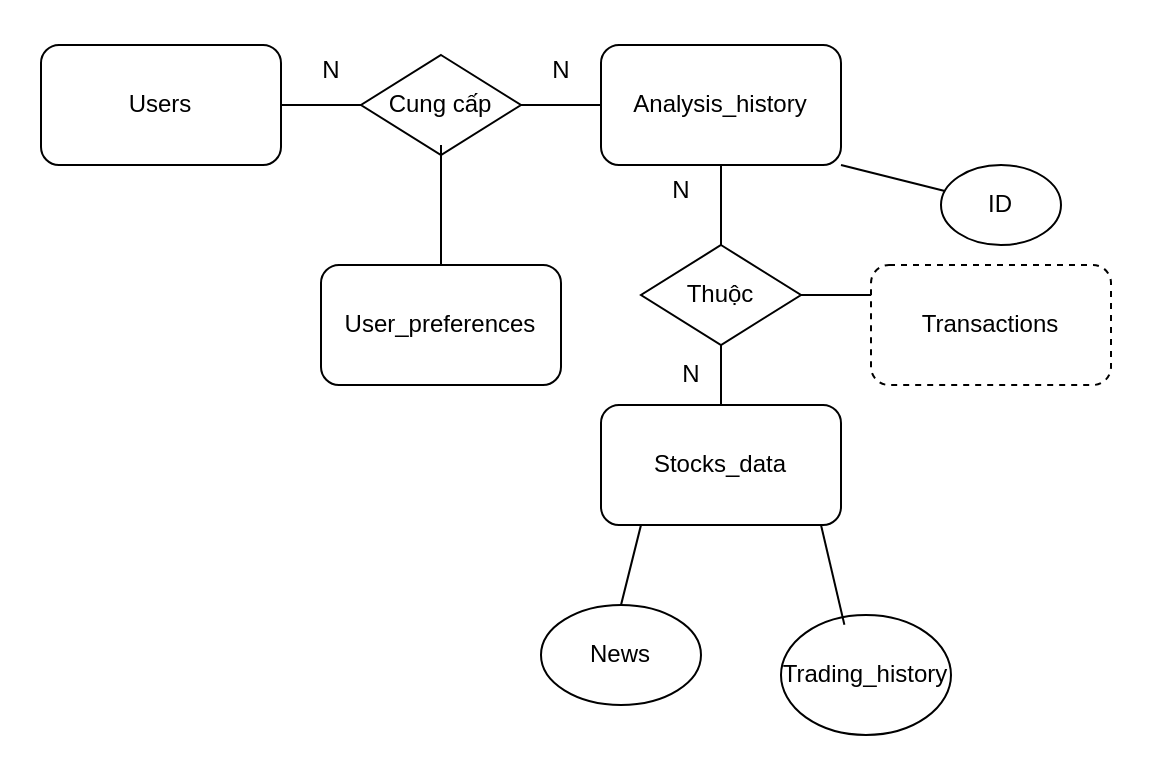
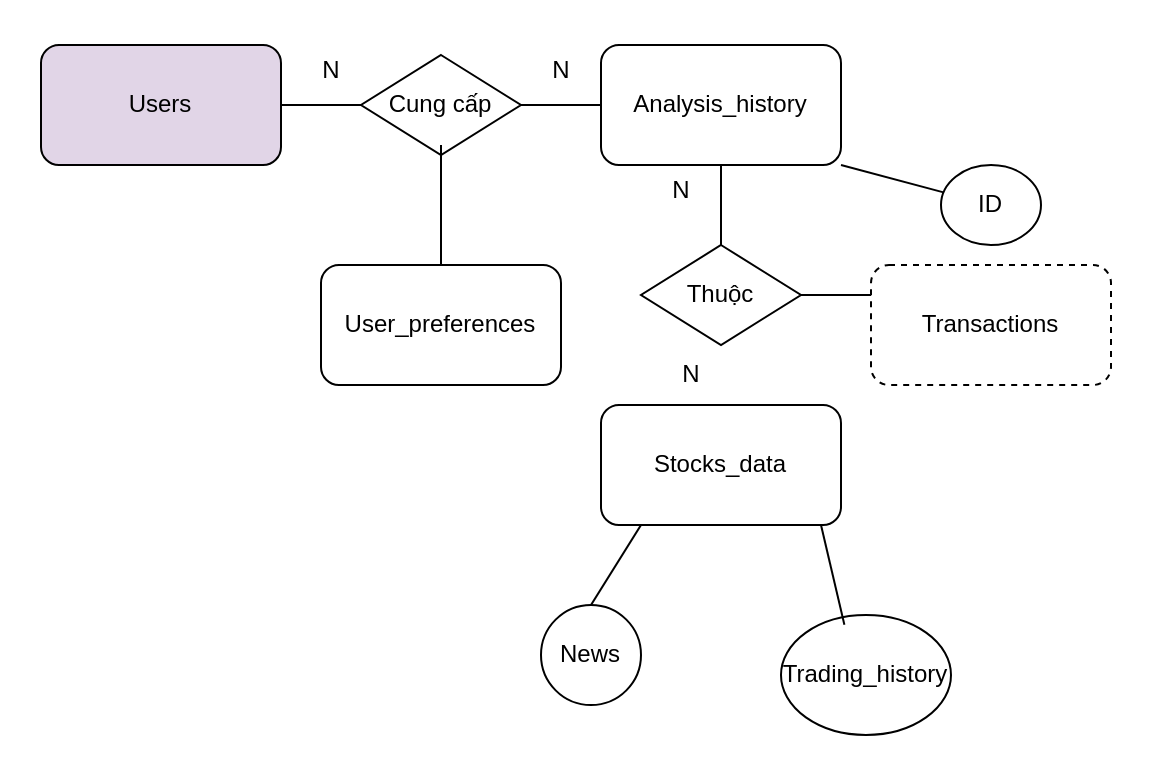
node "Users": fillcolor #ffffff -> #e1d5e7
node "ID": size 120x80 -> 100x80
edge "Thuộc" -- "Stocks_data": removed
node "News": size 160x100 -> 100x100
